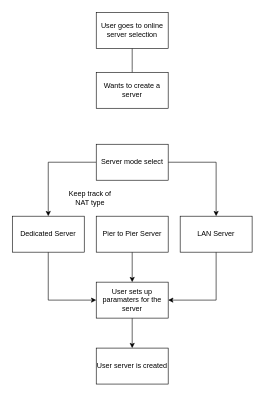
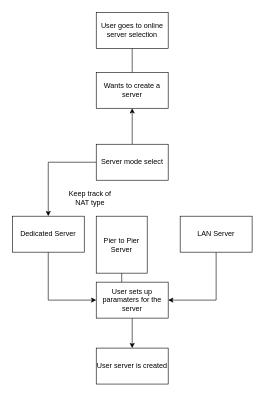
edge "Server mode select" -> "LAN Server": now "Server mode select" -> "Wants to create a server"
node "Pier to Pier Server": size 72x36 -> 51x57
